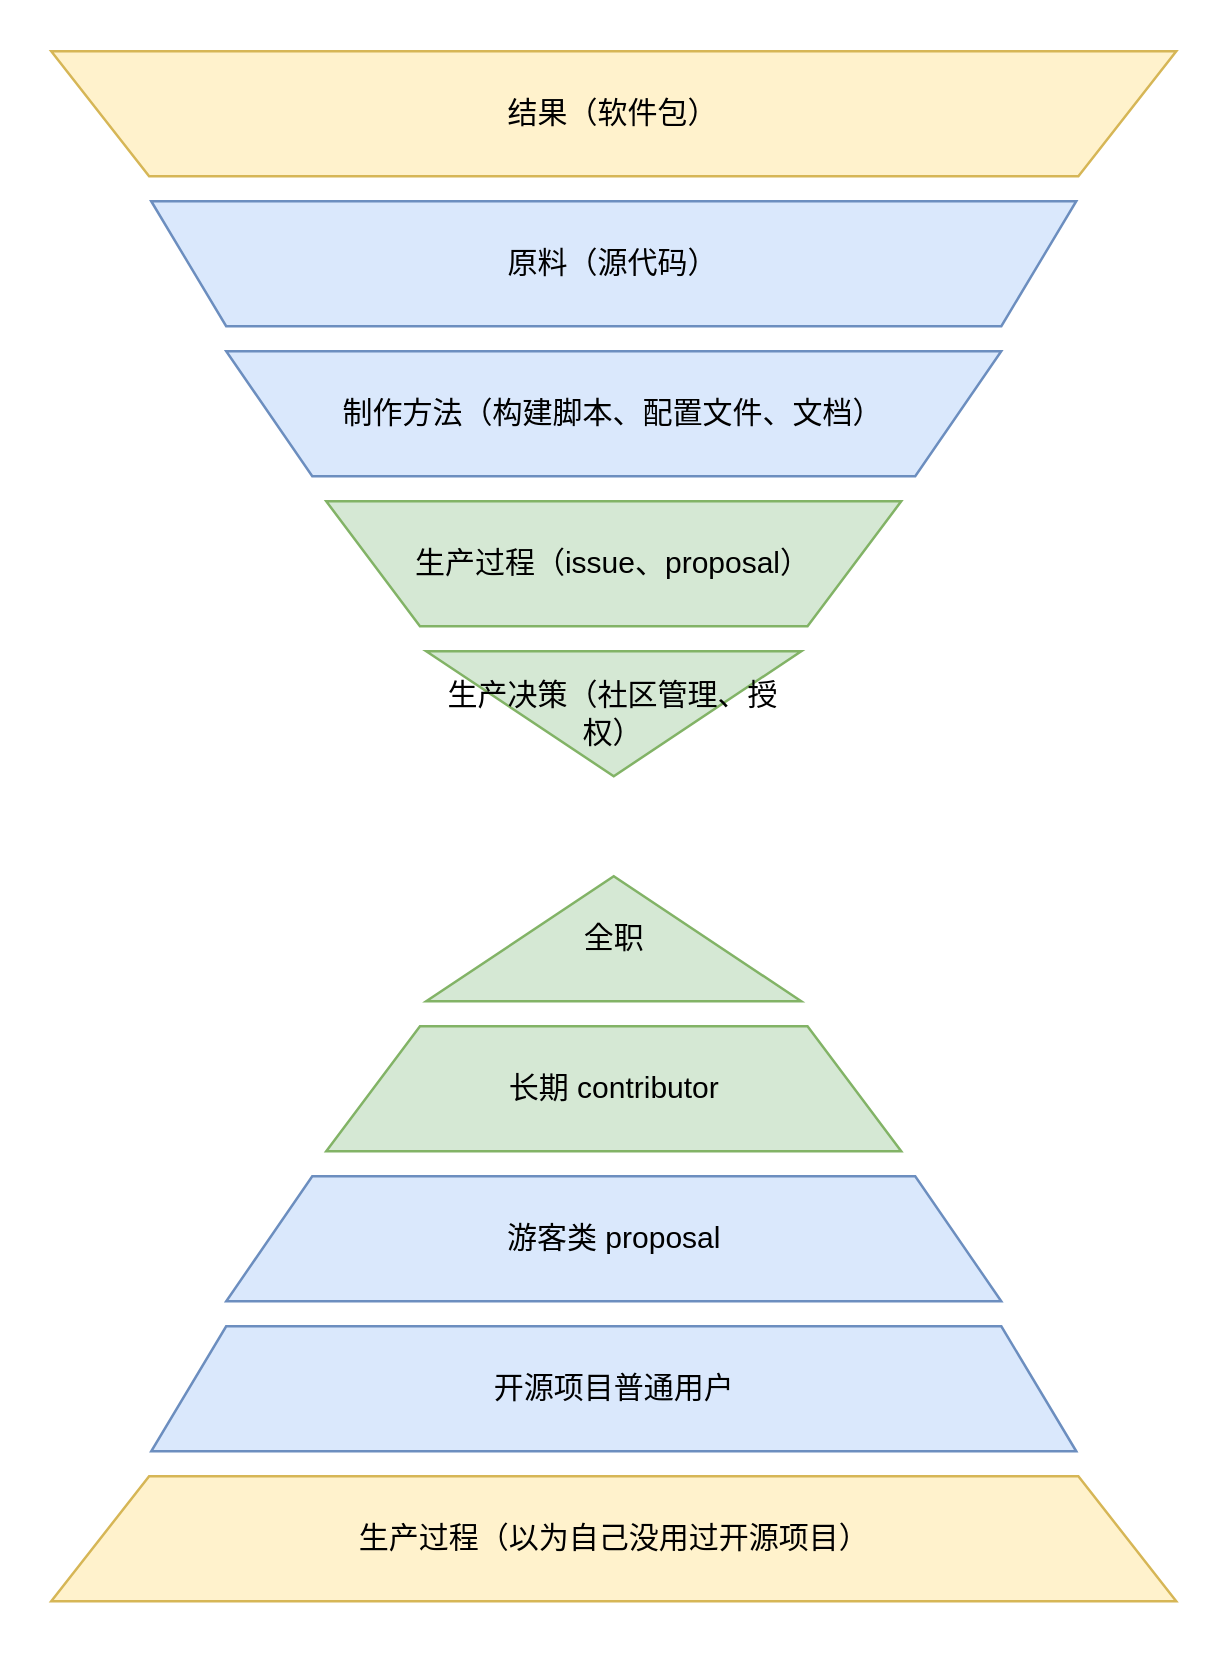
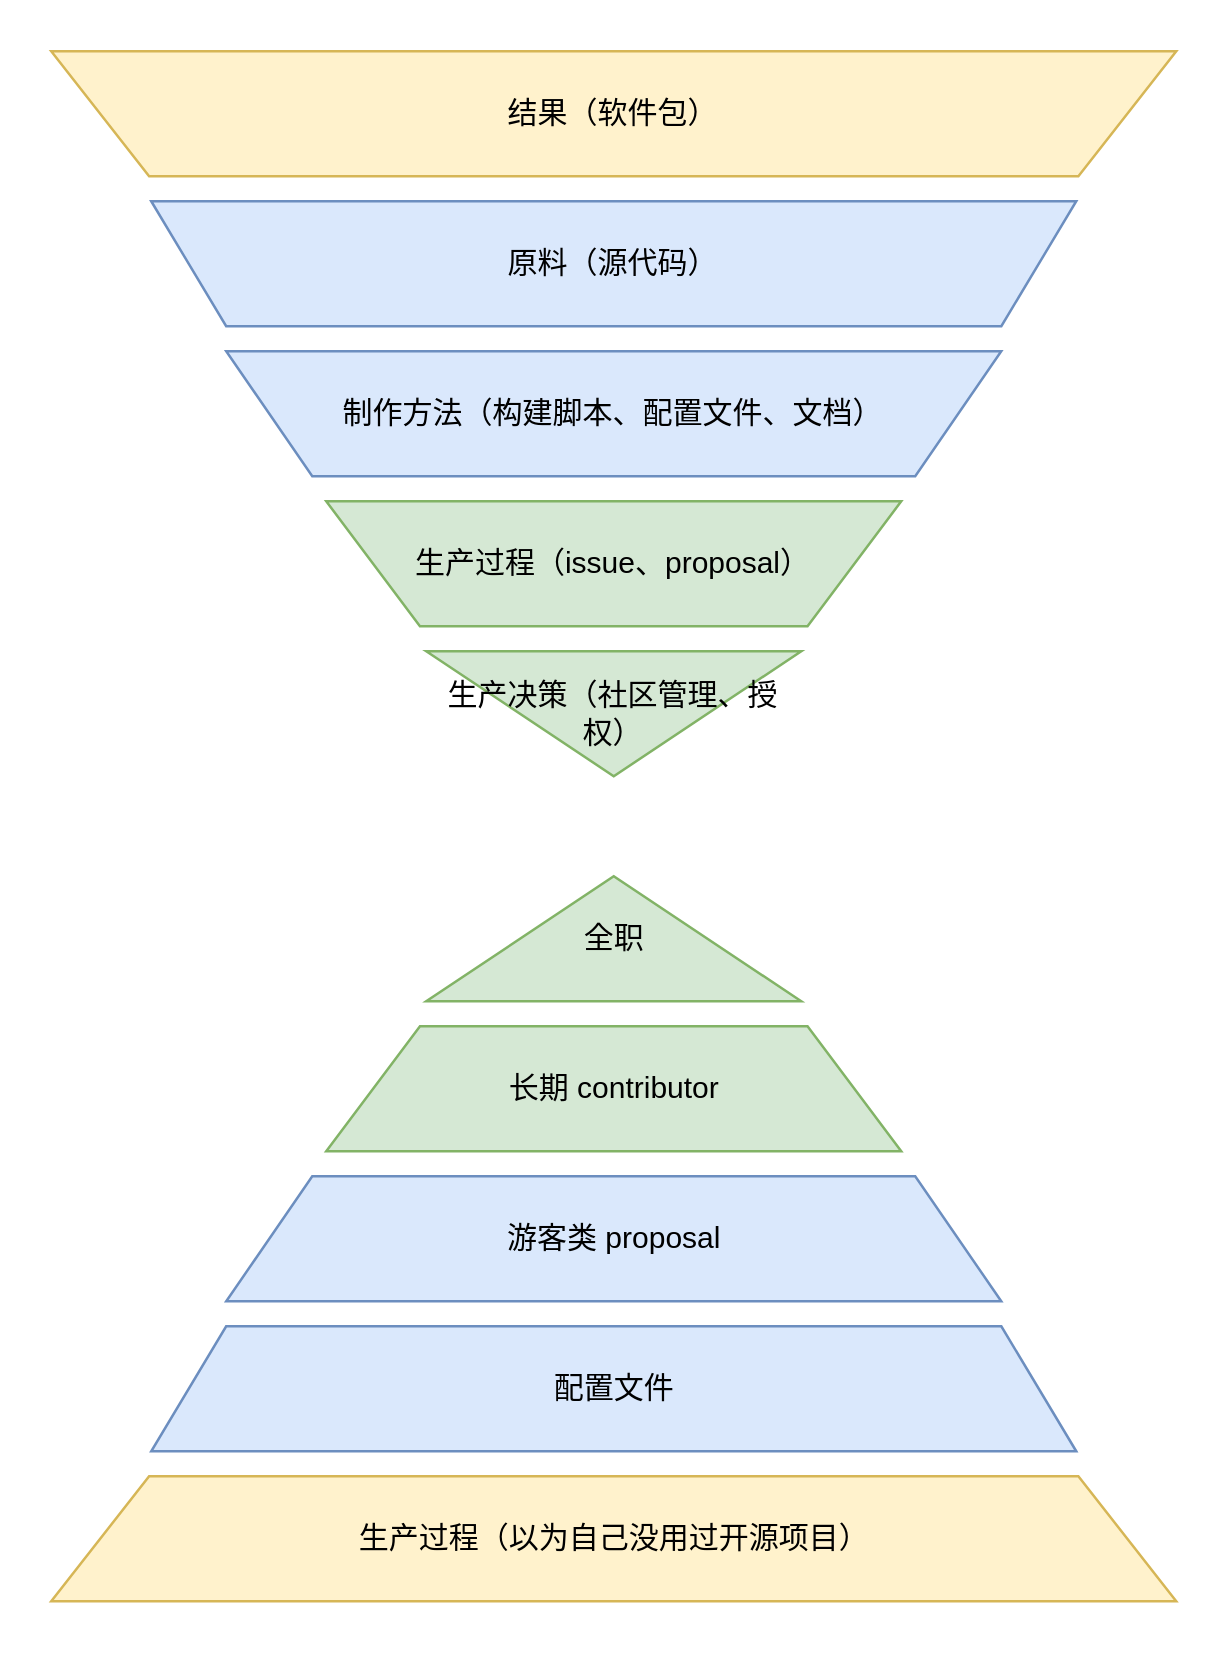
node "开源项目普通用户": label "开源项目普通用户" -> "配置文件"
